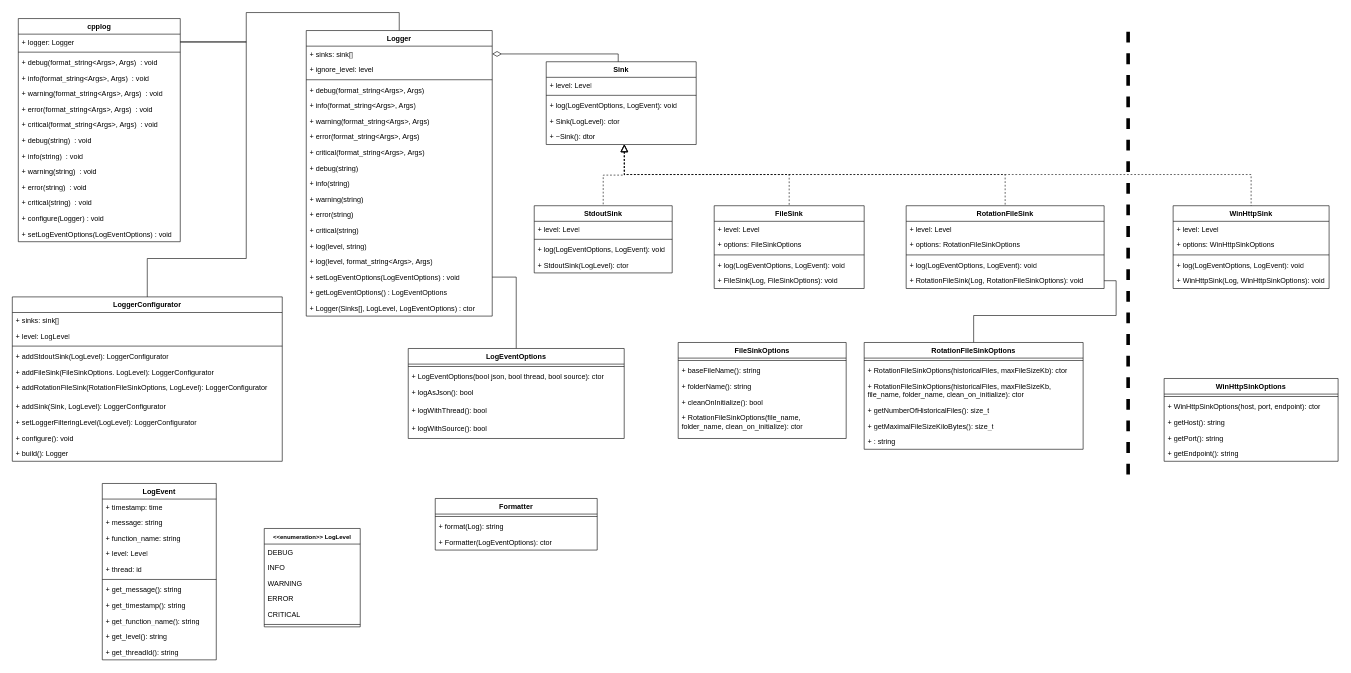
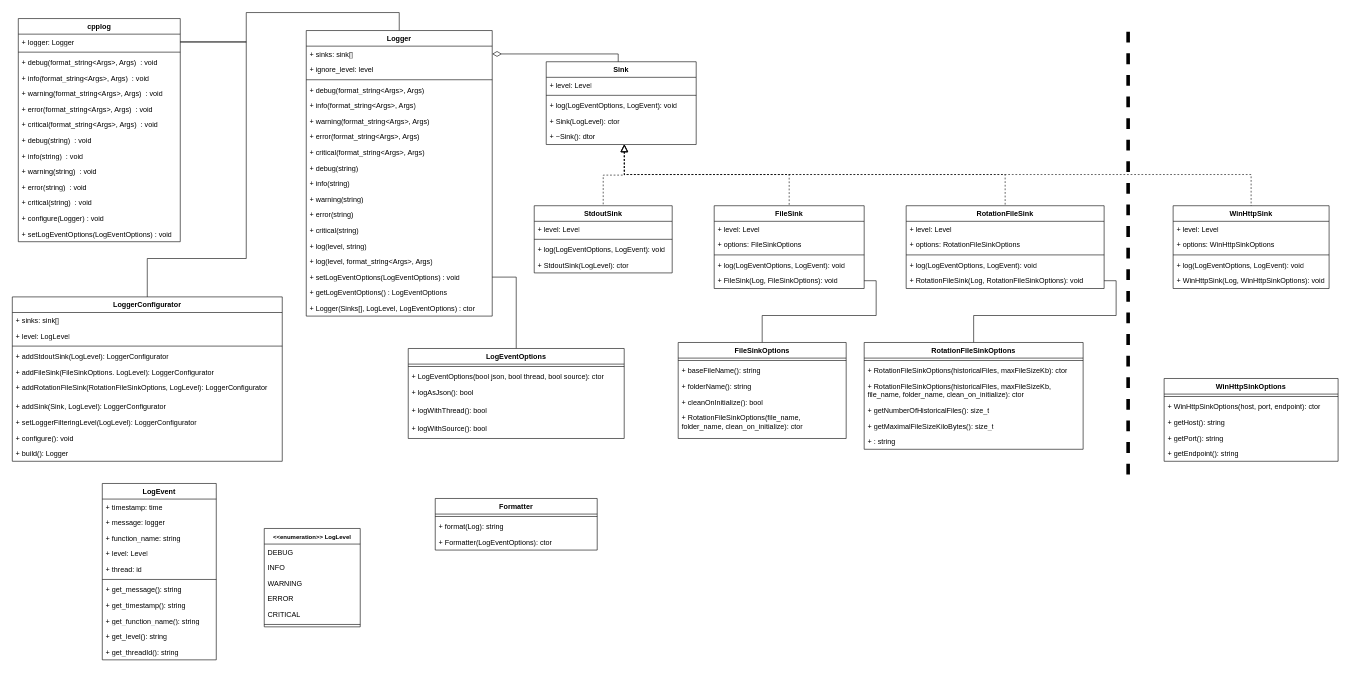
edge "+ FileSink(Log, FileSinkOptions): void" -- "FileSinkOptions": added
node "+ message: string": label "+ message: string" -> "+ message: logger"
